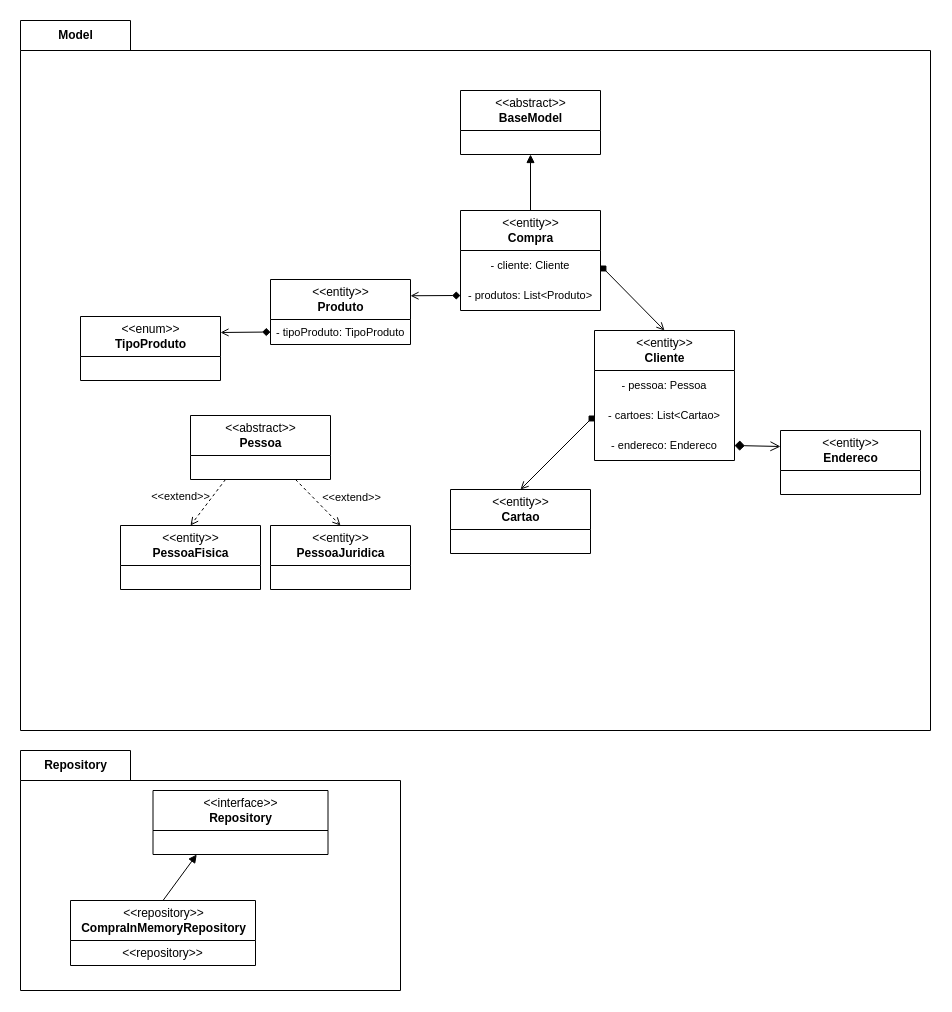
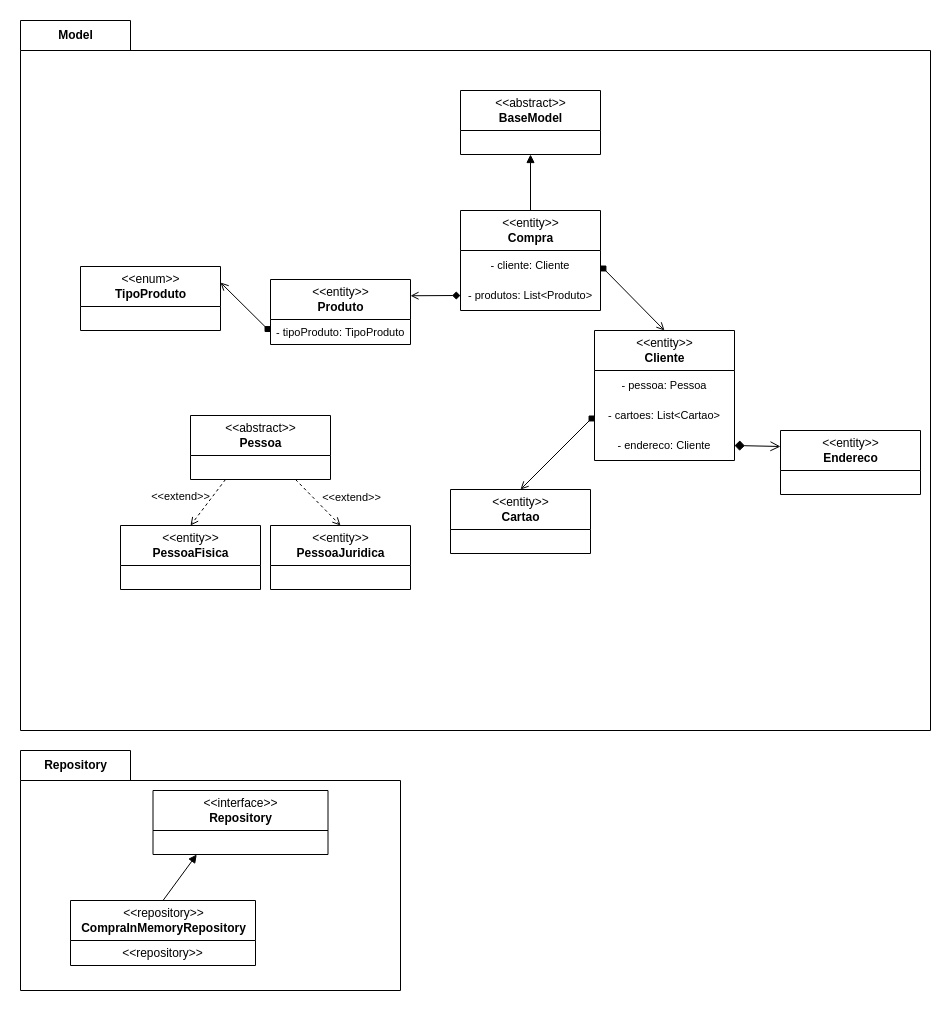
node "<<enum>> TipoProduto": moved (151, 349) -> (151, 299)
node "- endereco: Endereco": label "- endereco: Endereco" -> "- endereco: Cliente"
